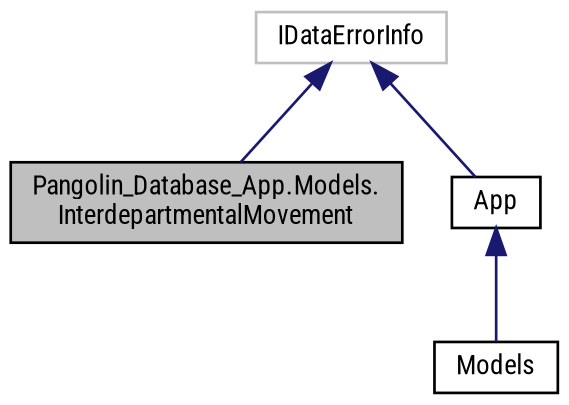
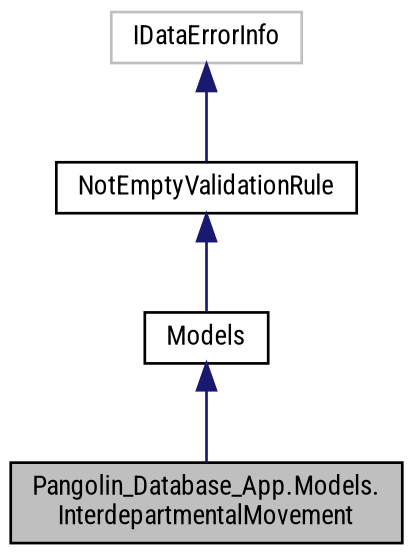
edge "Pangolin_Database_App.Models. InterdepartmentalMovement" -> "IDataErrorInfo": now "Pangolin_Database_App.Models. InterdepartmentalMovement" -> "Models"
node "App": label "App" -> "NotEmptyValidationRule"
